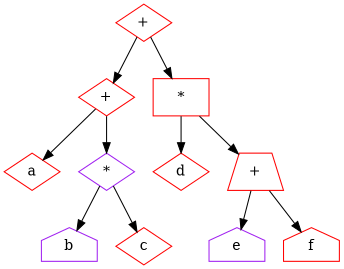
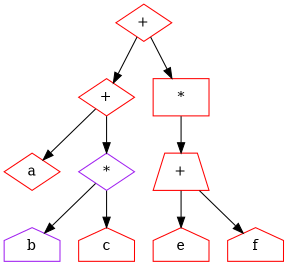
node "d": removed
node "c": shape diamond -> house
node "e": color purple -> red
